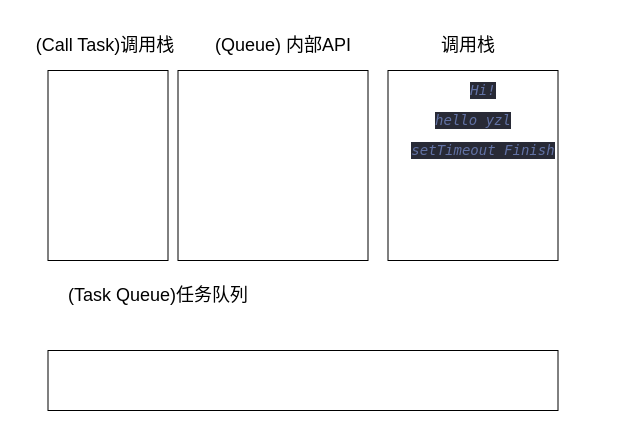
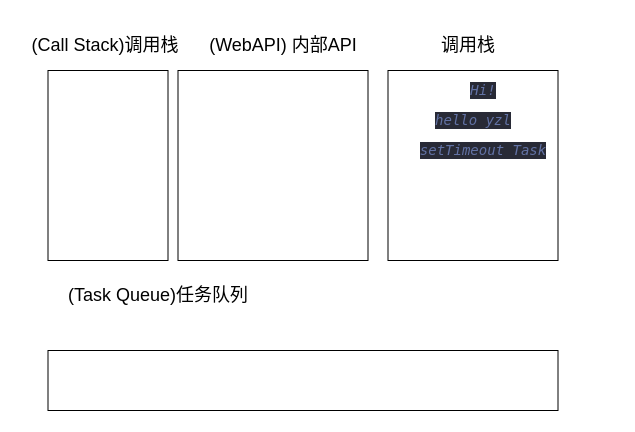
node "(Call Task)调用栈": label "(Call Task)调用栈" -> "(Call Stack)调用栈"
node "(Queue) 内部API": label "(Queue) 内部API" -> "(WebAPI) 内部API"
node "setTimeout Finish": label "setTimeout Finish" -> "setTimeout Task"
